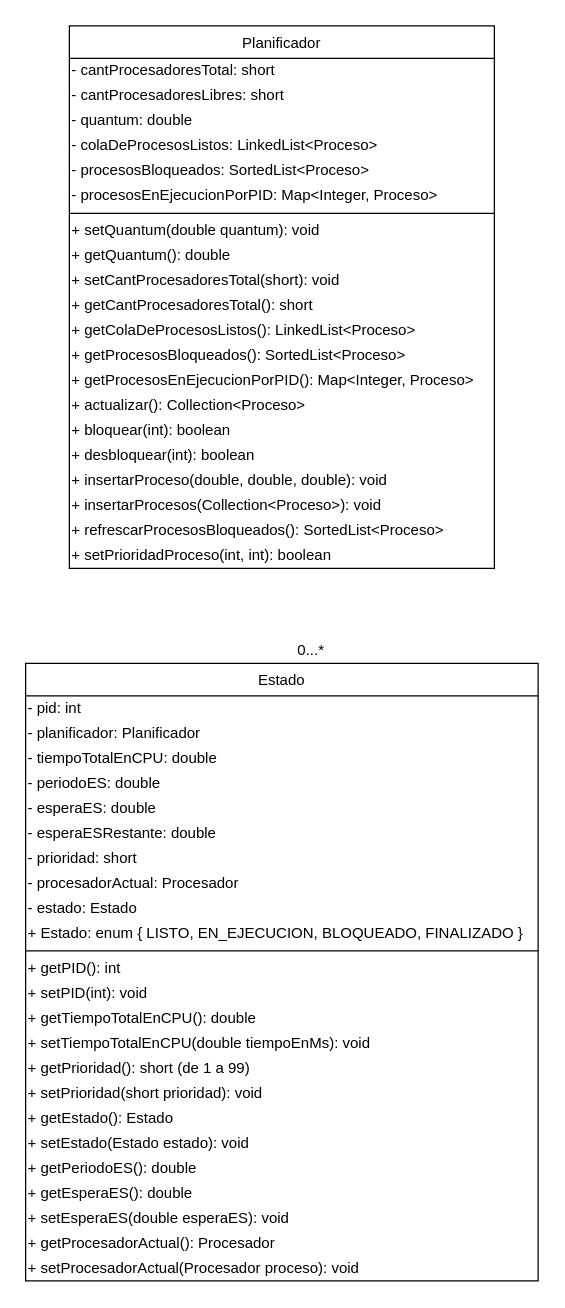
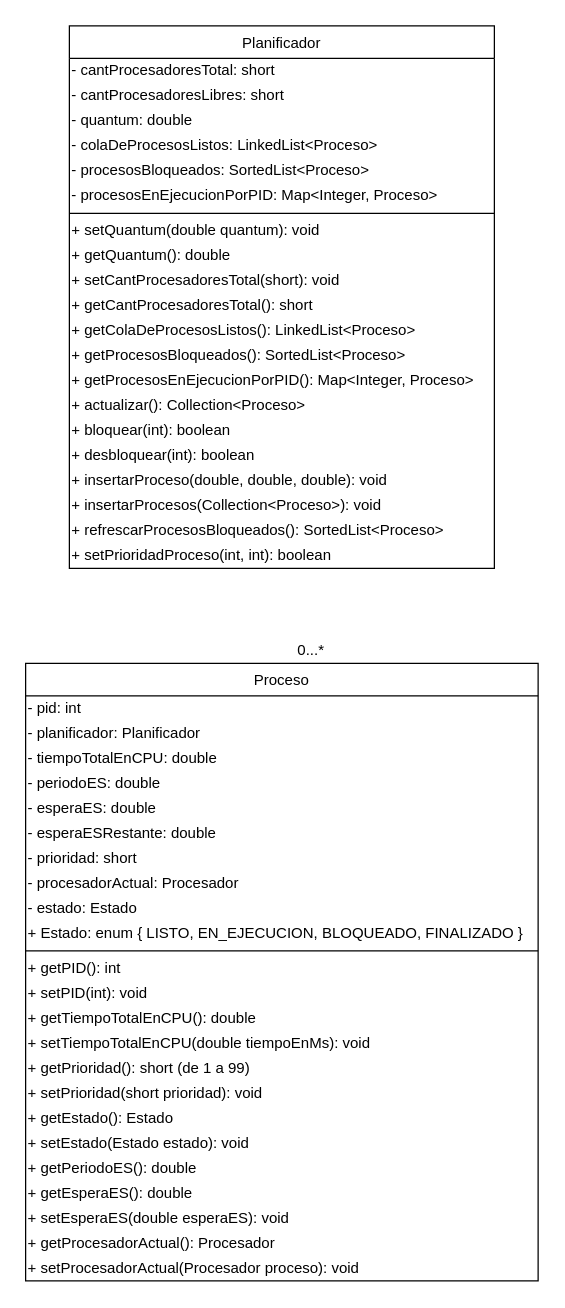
node "Estado": label "Estado" -> "Proceso"
